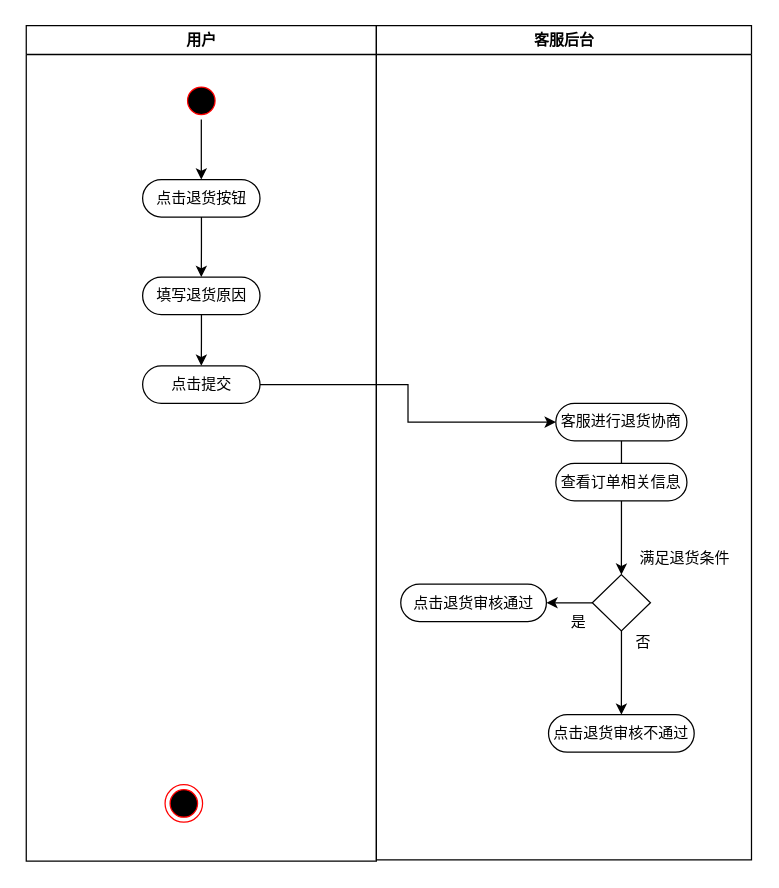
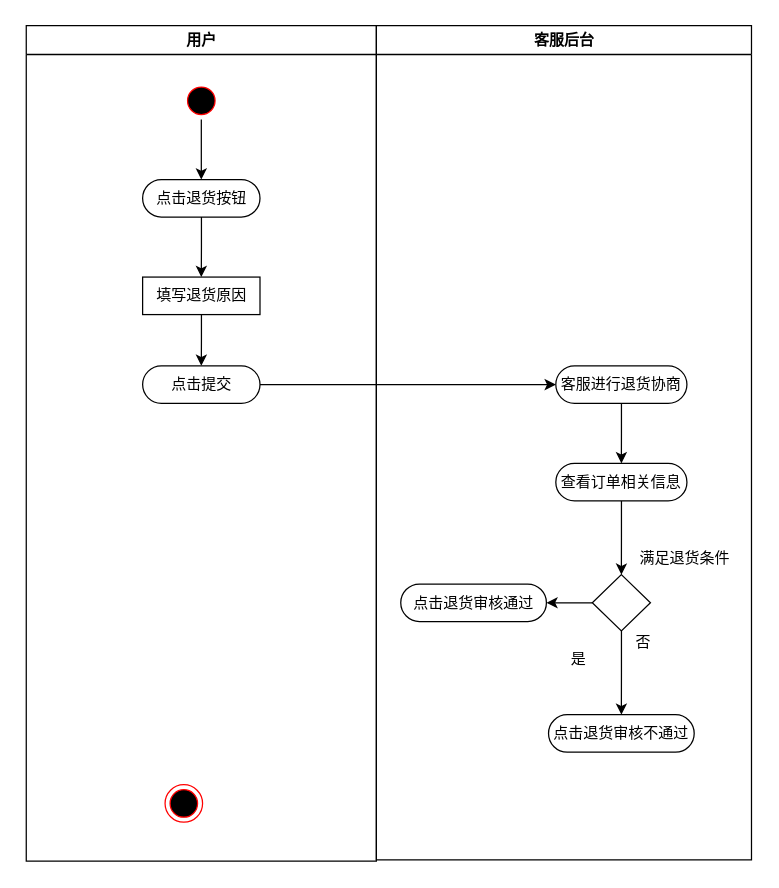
node "填写退货原因": shape rounded rectangle -> rectangle
node "客服进行退货协商": moved (621, 422) -> (621, 384)
node "是": moved (578, 622) -> (578, 659)
